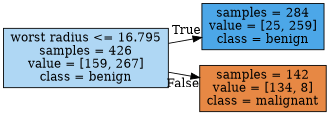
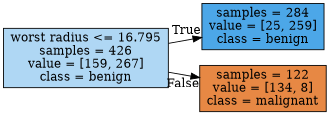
node "samples = 142 value = [134, 8] class = malignant": label "samples = 142 value = [134, 8] class = malignant" -> "samples = 122 value = [134, 8] class = malignant"
